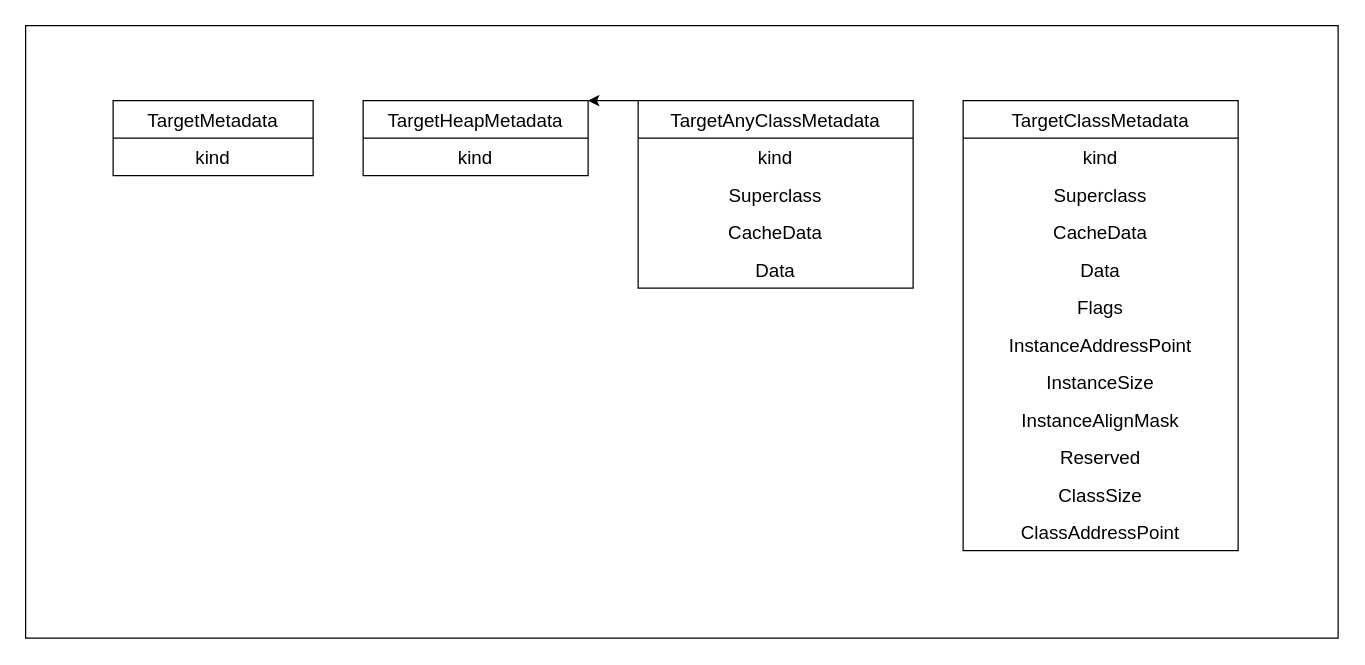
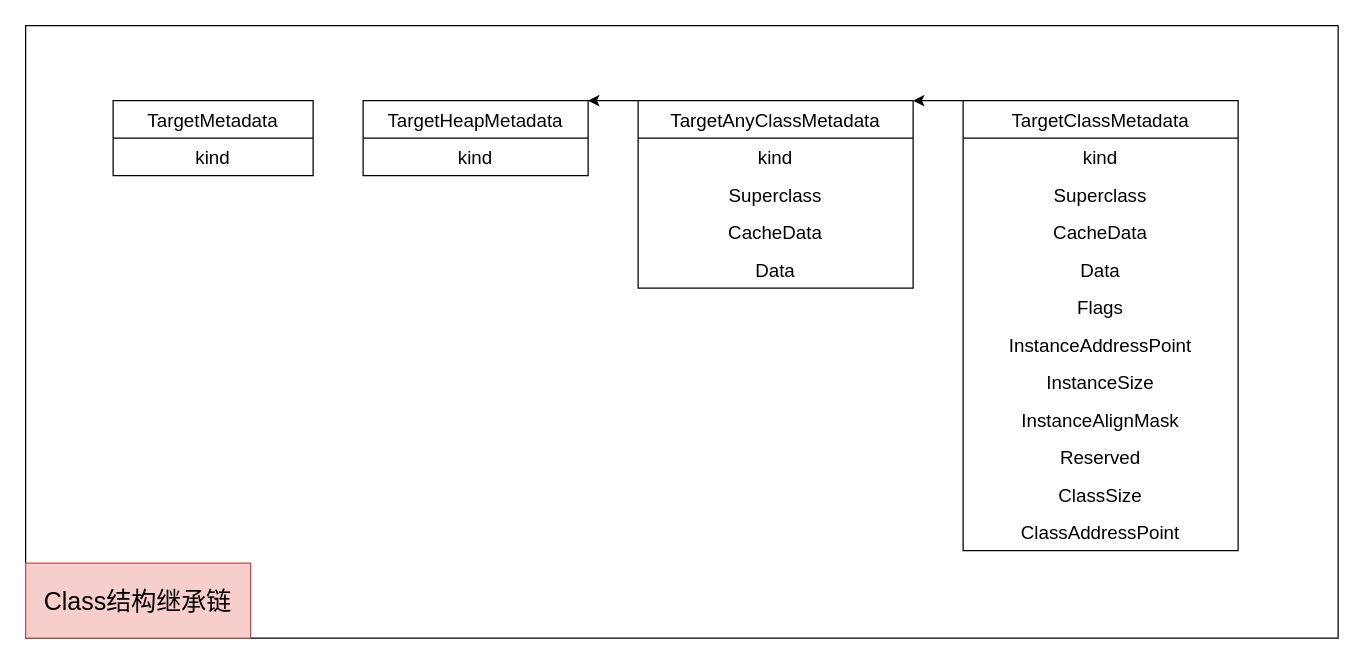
edge "TargetClassMetadata" -> "TargetAnyClassMetadata": added
node "Class结构继承链": added
